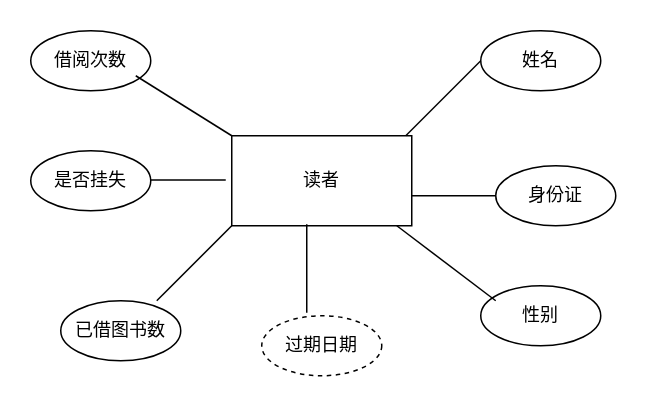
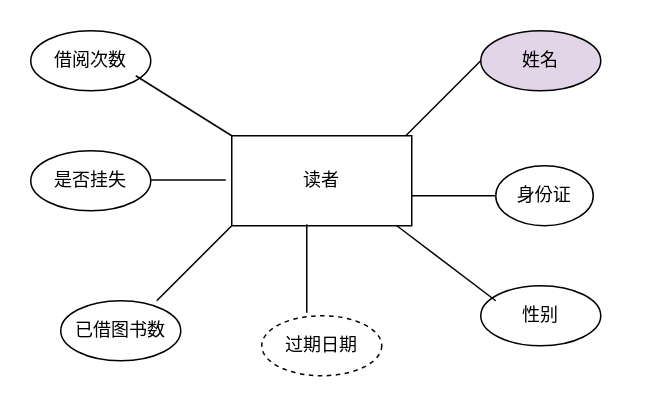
node "姓名": fillcolor #ffffff -> #e1d5e7
node "身份证": size 120x60 -> 98x60
